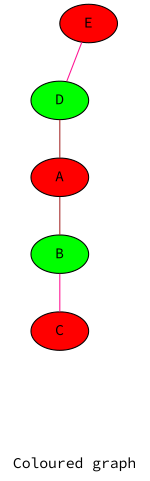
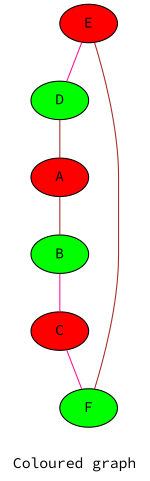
node "F": added
